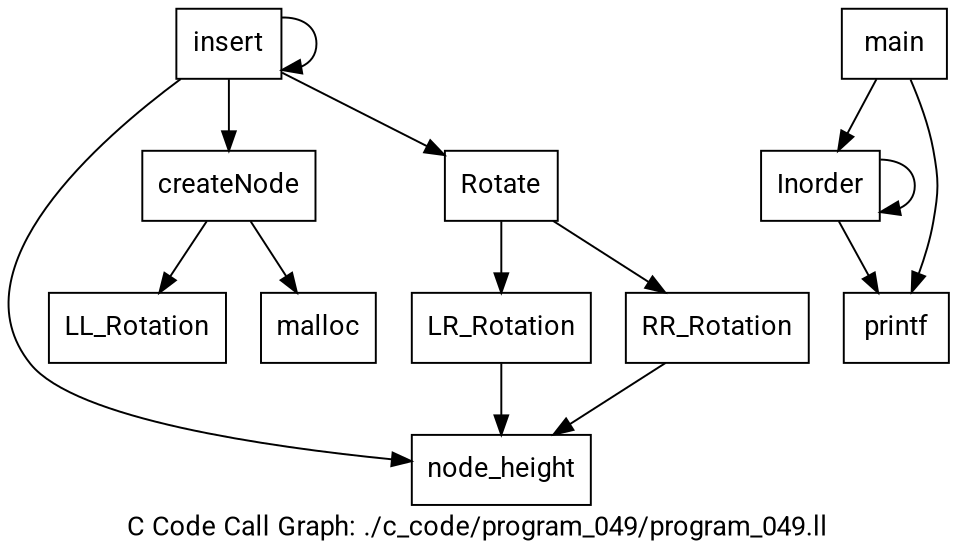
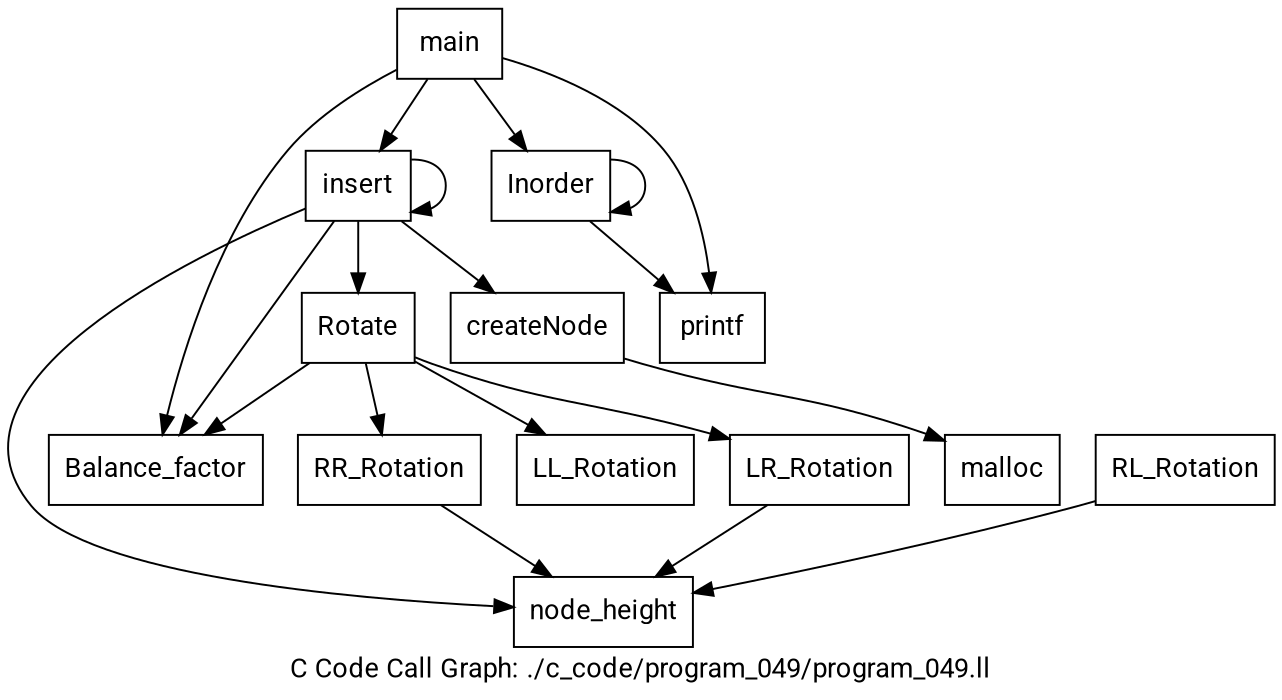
edge "main" -> "insert": added
edge "createNode" -> "LL_Rotation": now "Rotate" -> "LL_Rotation"
node "Balance_factor": added
node "RL_Rotation": added
